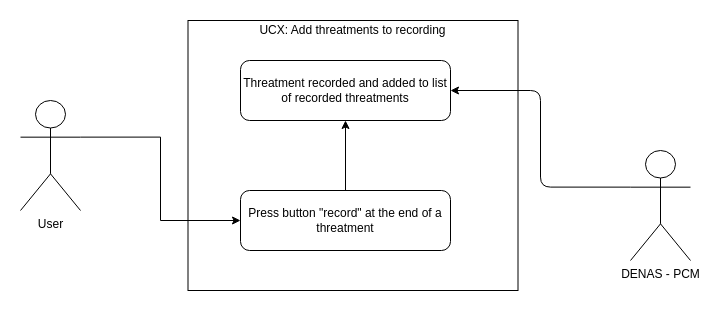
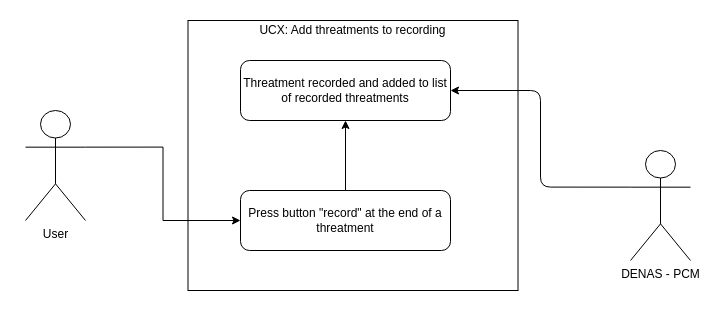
node "User": moved (51, 156) -> (56, 166)
